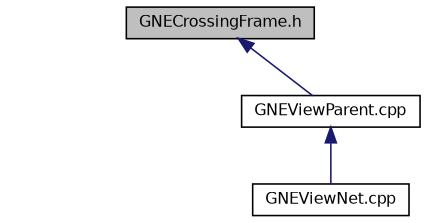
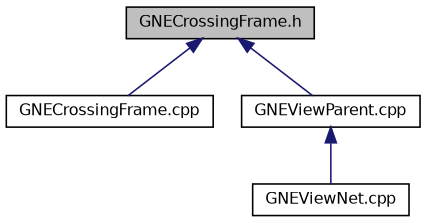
node "GNECrossingFrame.cpp": added
